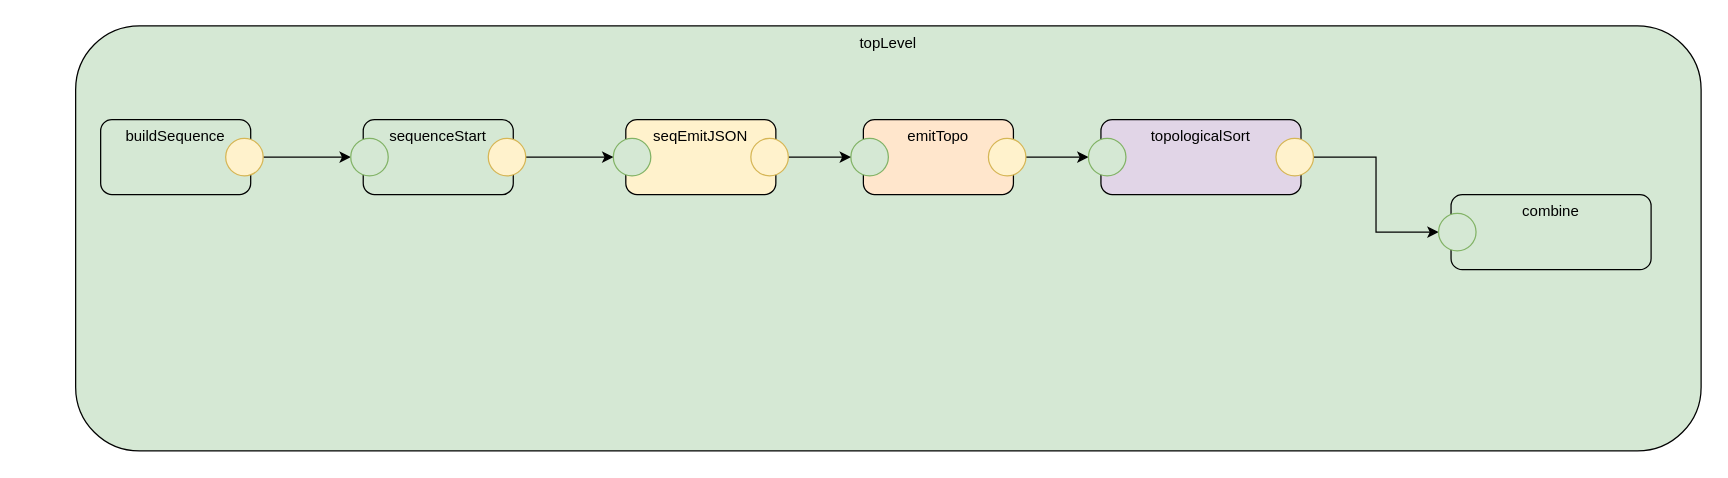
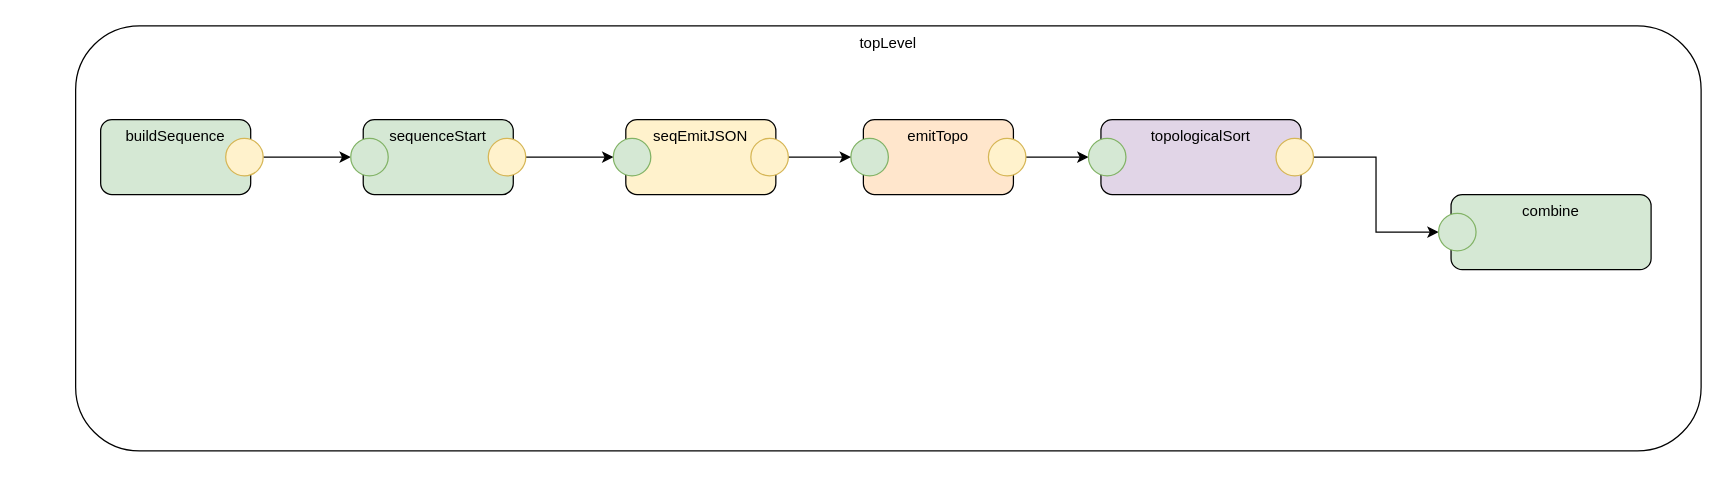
node "topLevel": fillcolor #d5e8d4 -> #ffffff
